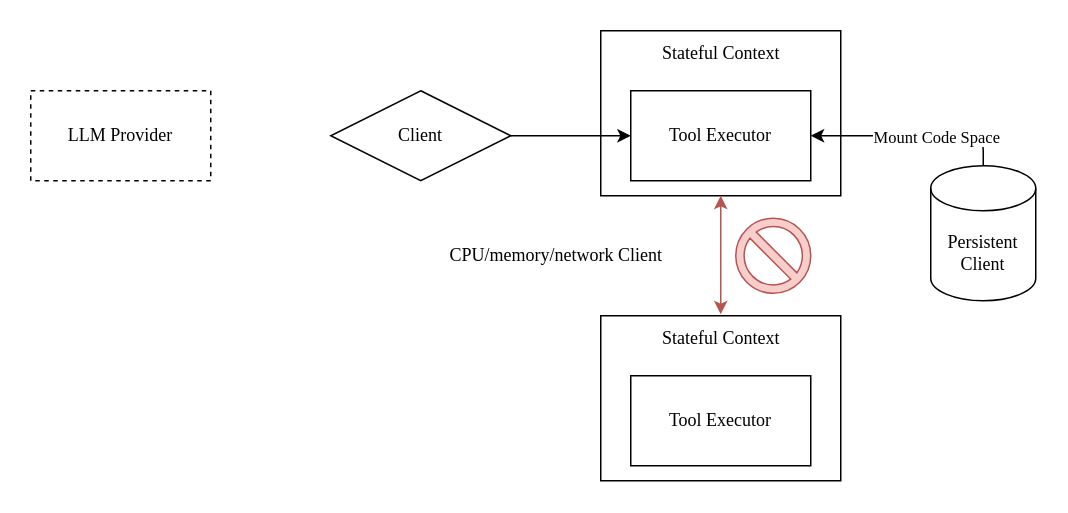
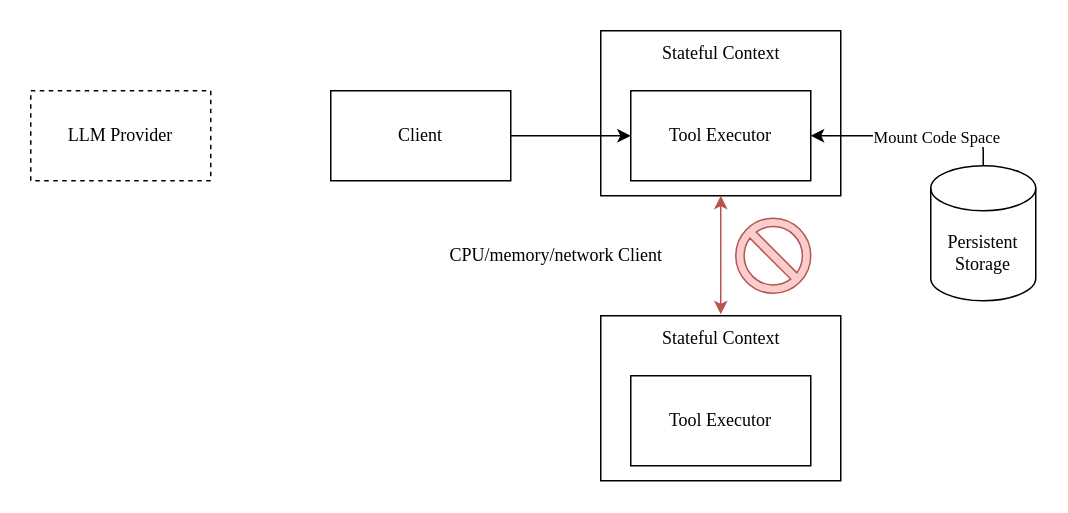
node "Client": shape diamond -> rectangle
node "Persistent Client": label "Persistent Client" -> "Persistent Storage"
